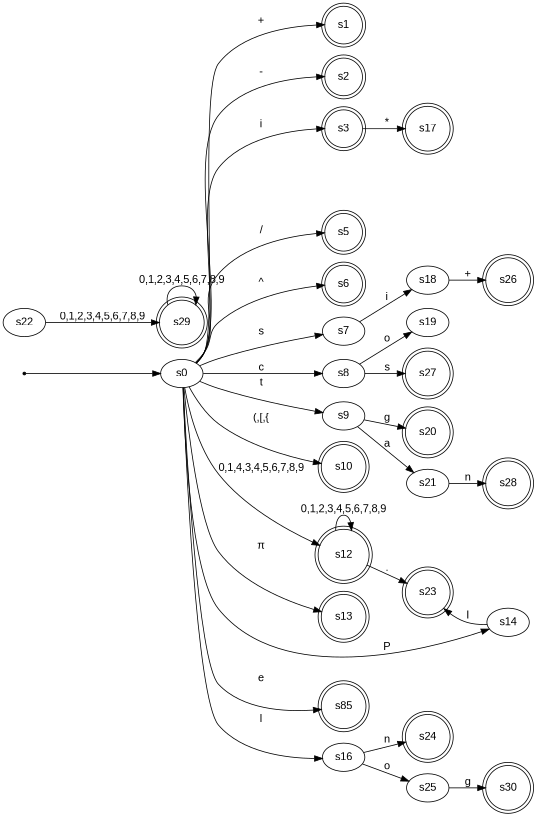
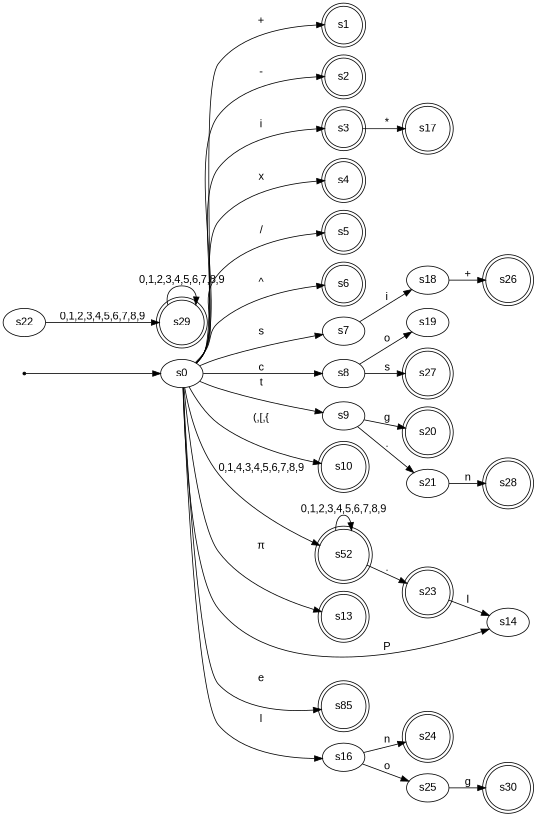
node "s4": added
edge "s9" -> "s21": label "a" -> "."
node "s12": label "s12" -> "s52"
edge "s14" -> "s23": reversed
